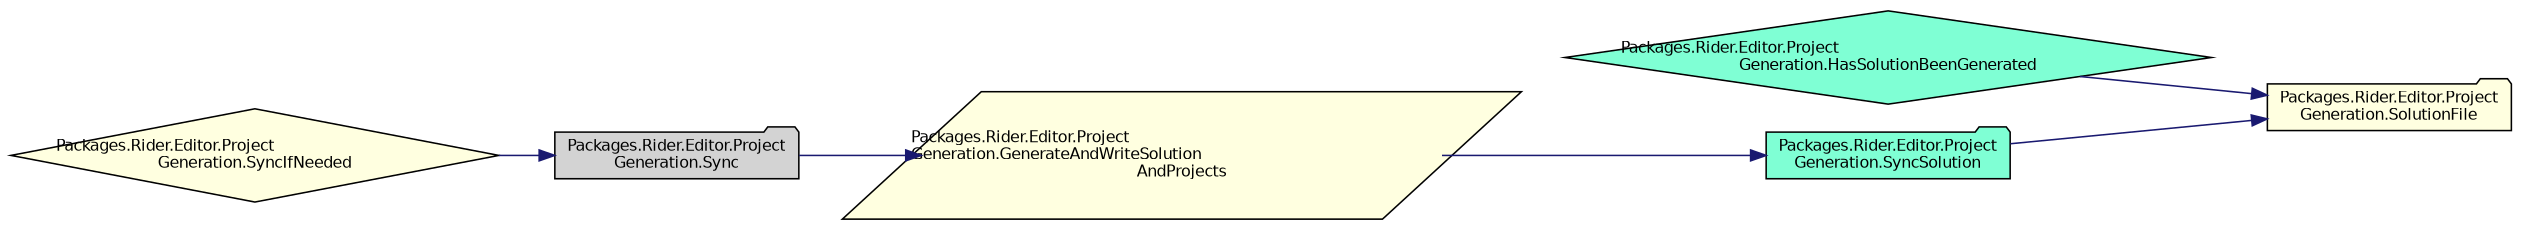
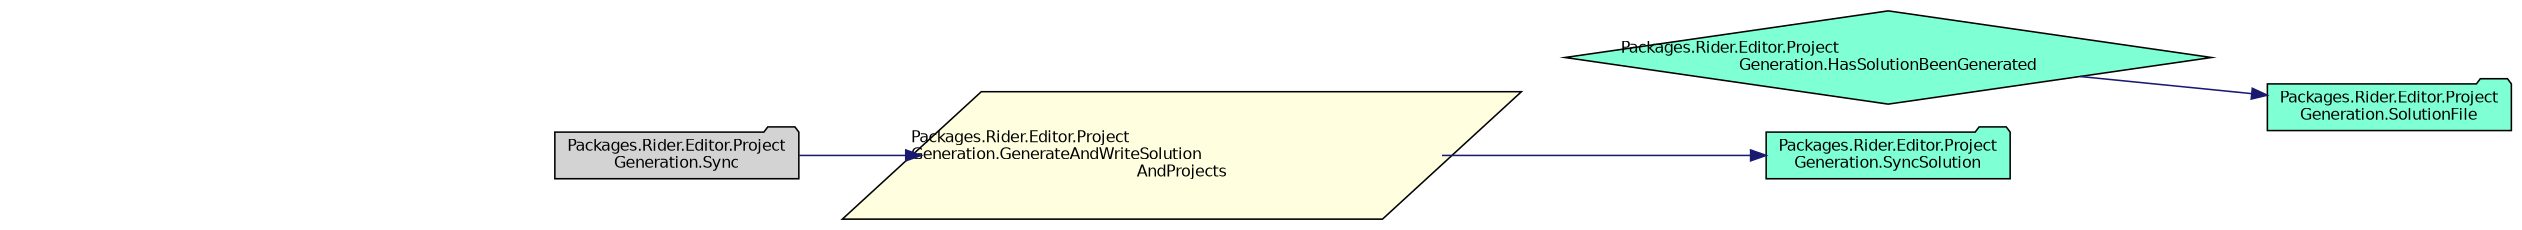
node "Packages.Rider.Editor.Project Generation.SolutionFile": fillcolor lightyellow -> aquamarine
edge "Packages.Rider.Editor.Project Generation.SyncSolution" -> "Packages.Rider.Editor.Project Generation.SolutionFile": removed
node "Packages.Rider.Editor.Project Generation.SyncIfNeeded": removed
